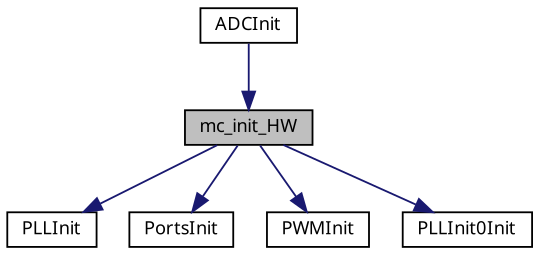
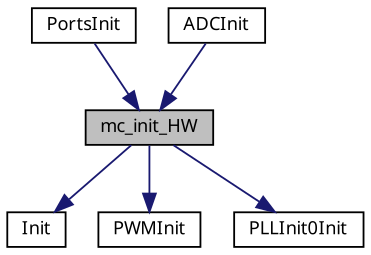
edge "mc_init_HW" -> "PortsInit": reversed
node "PLLInit": label "PLLInit" -> "Init"
